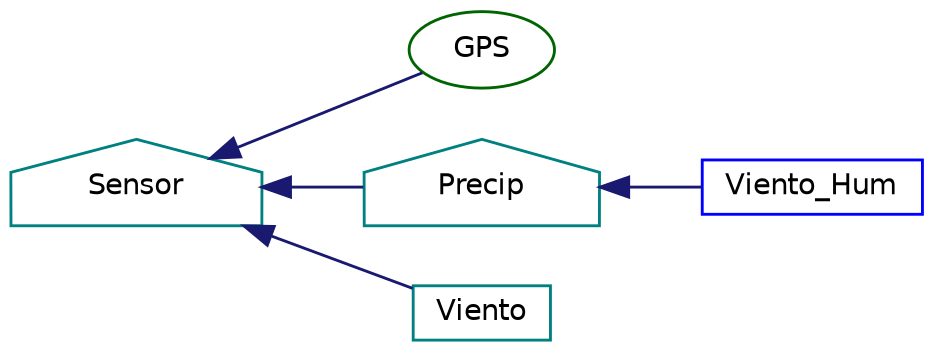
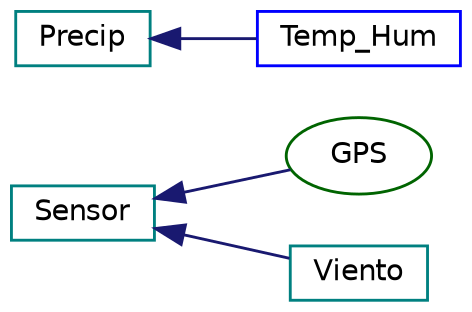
node "Sensor": shape house -> box
edge "Precip" -> "Sensor": removed
node "Precip": shape house -> box
node "Viento_Hum": label "Viento_Hum" -> "Temp_Hum"
